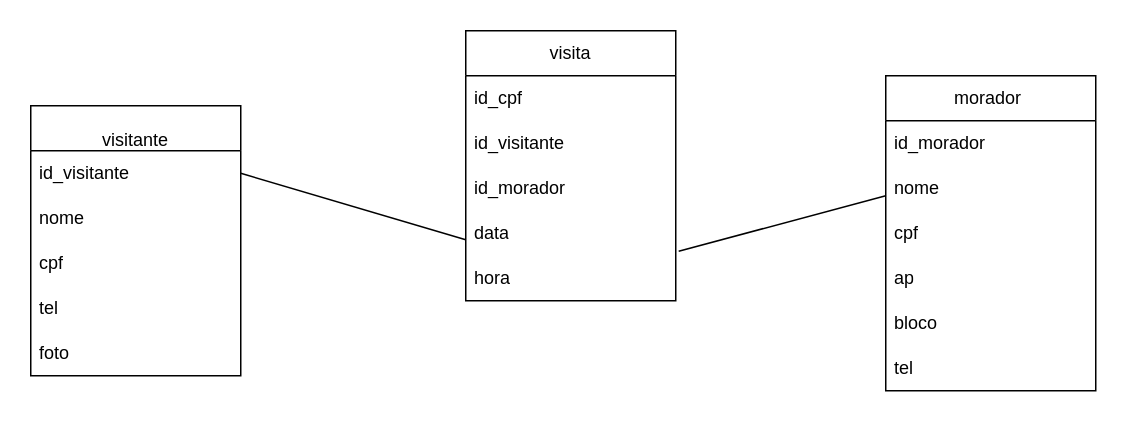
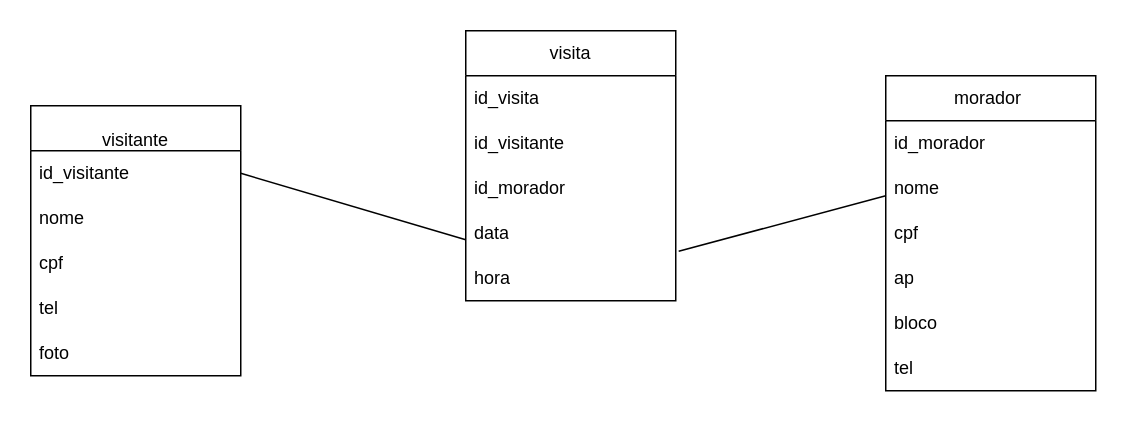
node "id_cpf": label "id_cpf" -> "id_visita"
